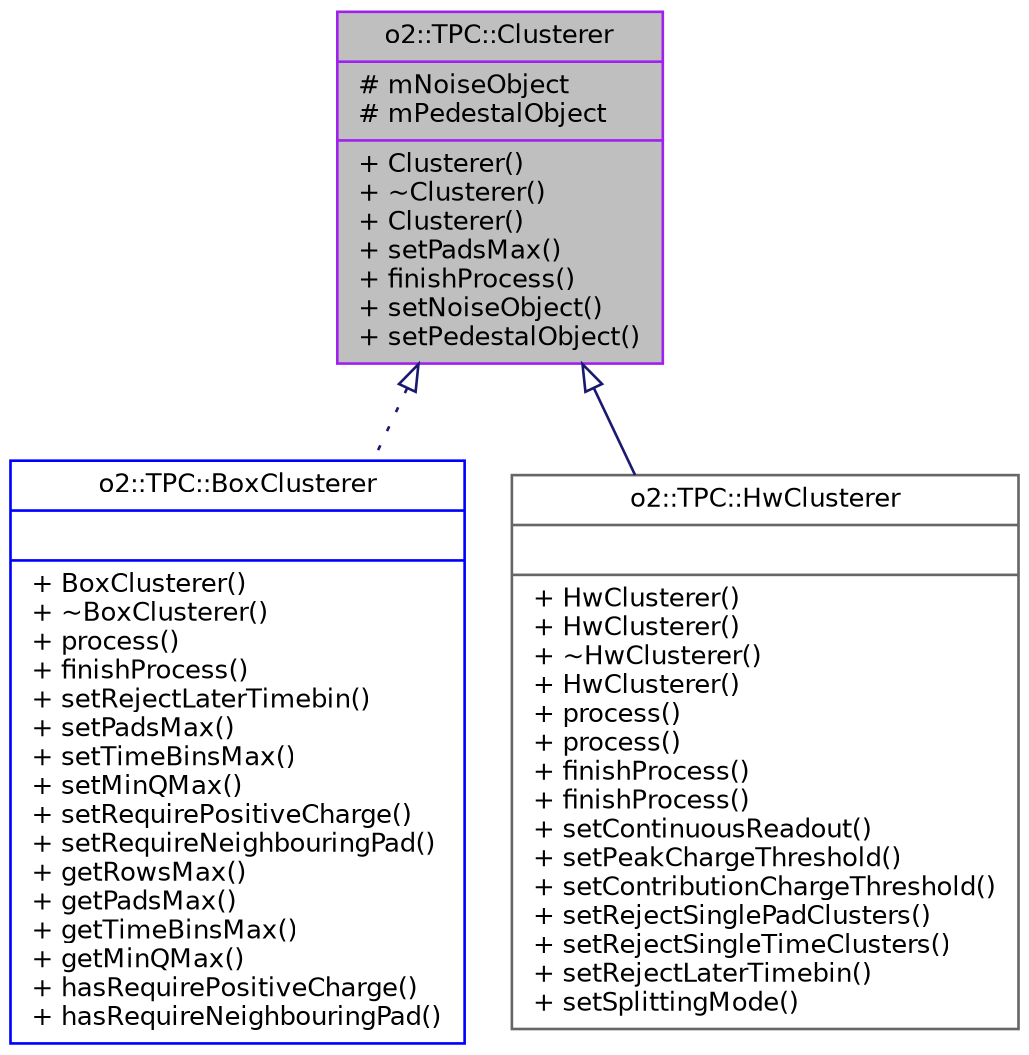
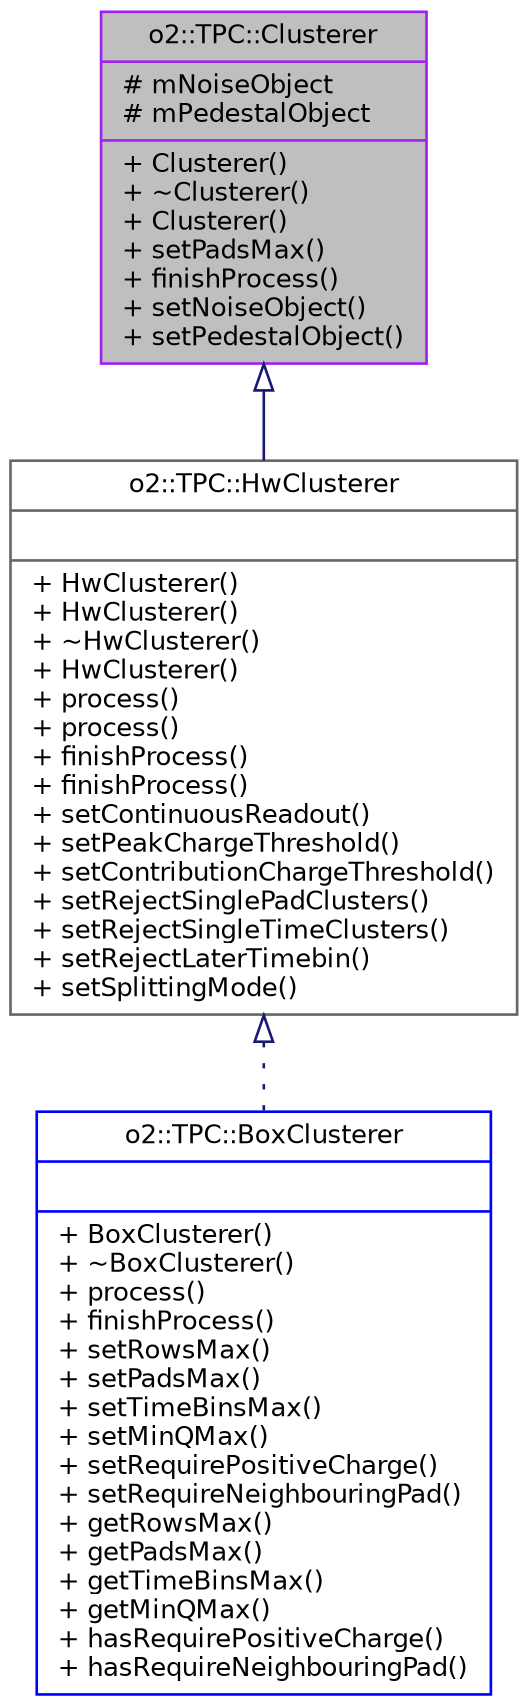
edge "o2::TPC::BoxClusterer" -> "o2::TPC::Clusterer": now "o2::TPC::BoxClusterer" -> "o2::TPC::HwClusterer"
node "o2::TPC::BoxClusterer": text "+ setRejectLaterTimebin()" -> "+ setRowsMax()"
